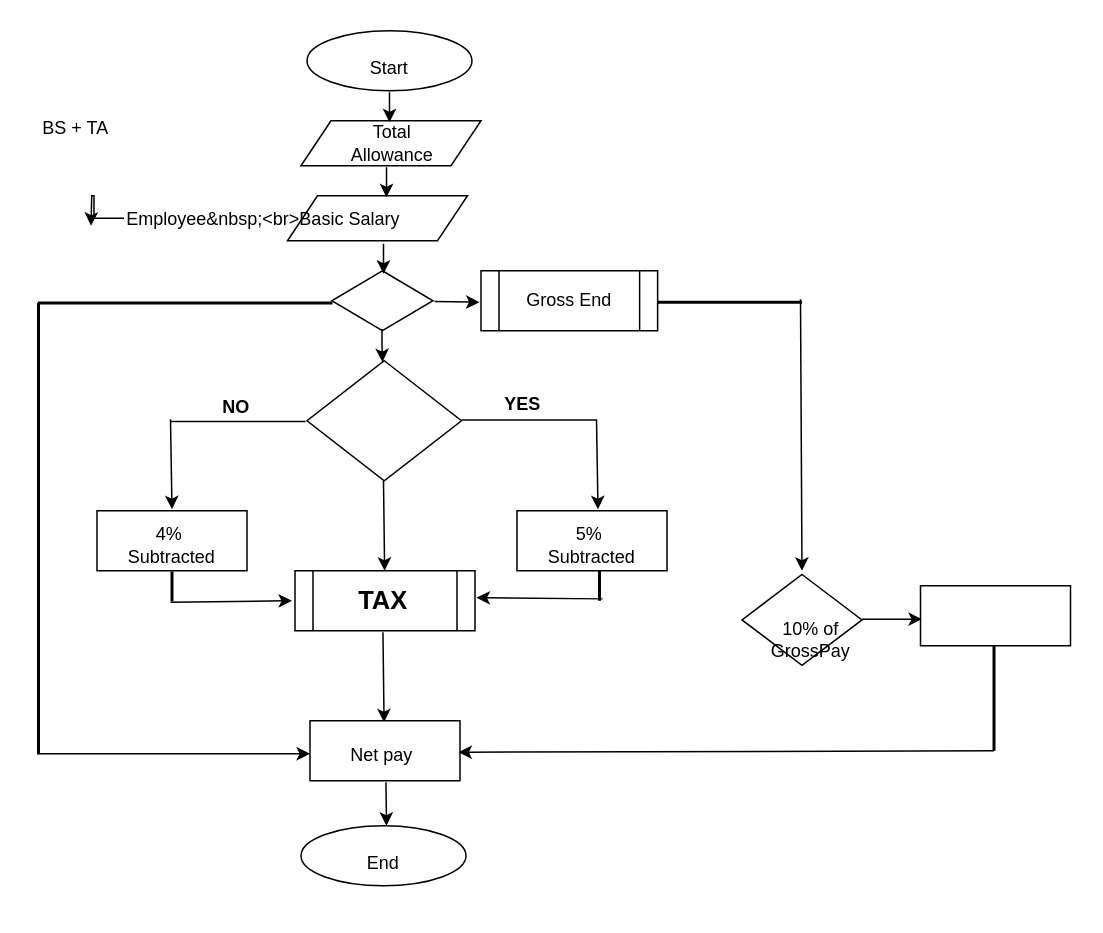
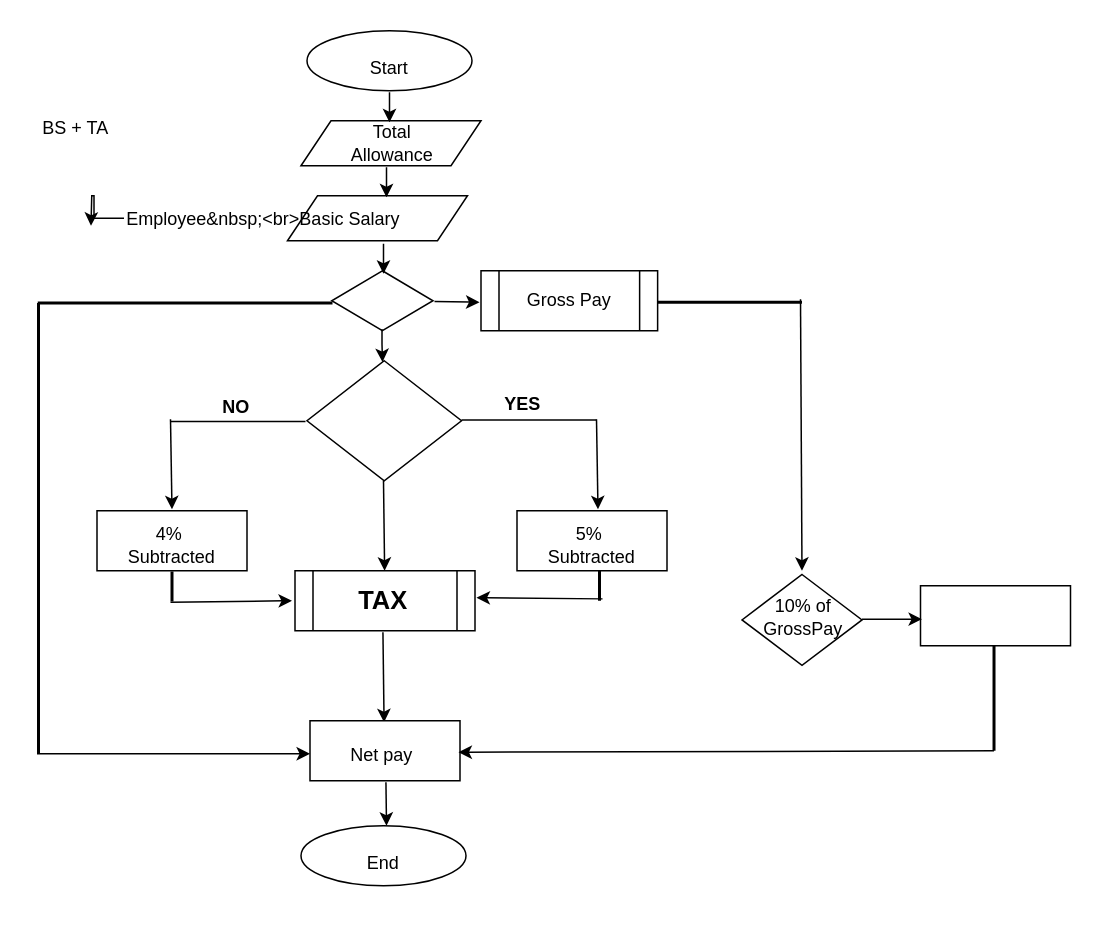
node "Gross End": label "Gross End" -> "Gross Pay"
node "10% of GrossPay": moved (811, 639) -> (803, 617)
